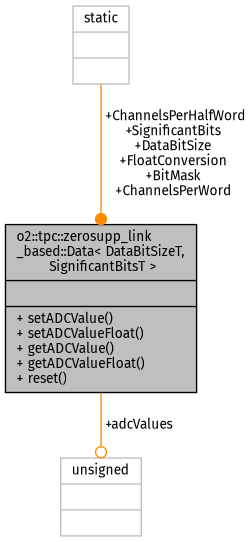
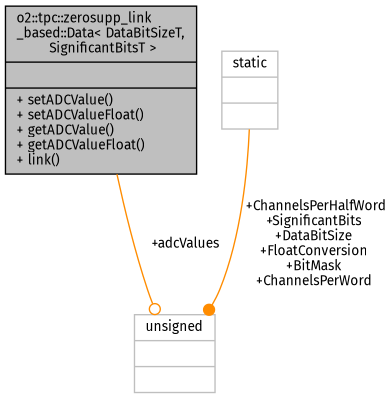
edge "static" -> "o2::tpc::zerosupp_link": now "static" -> "unsigned"
node "o2::tpc::zerosupp_link": text "+ reset()" -> "+ link()"
